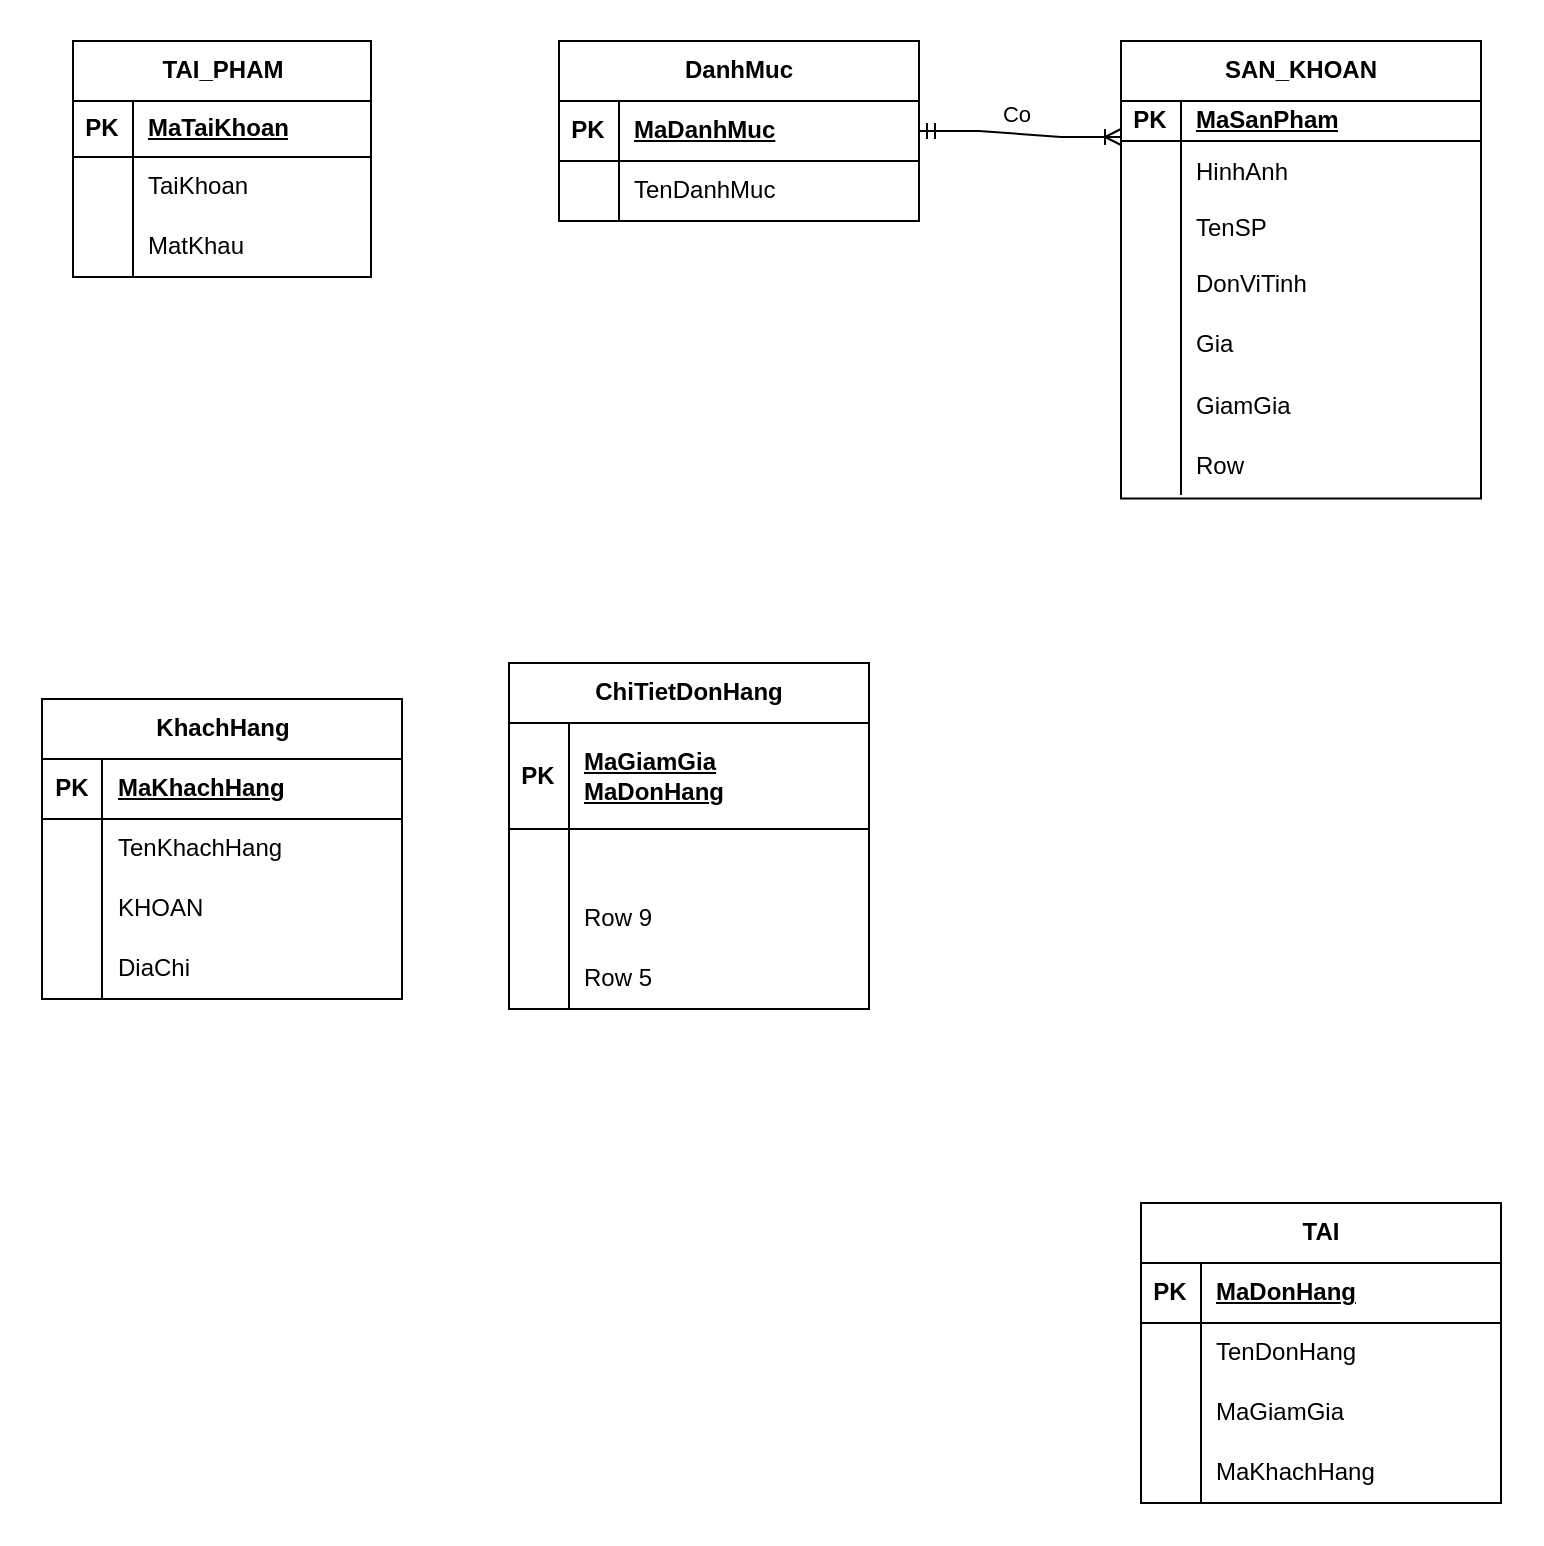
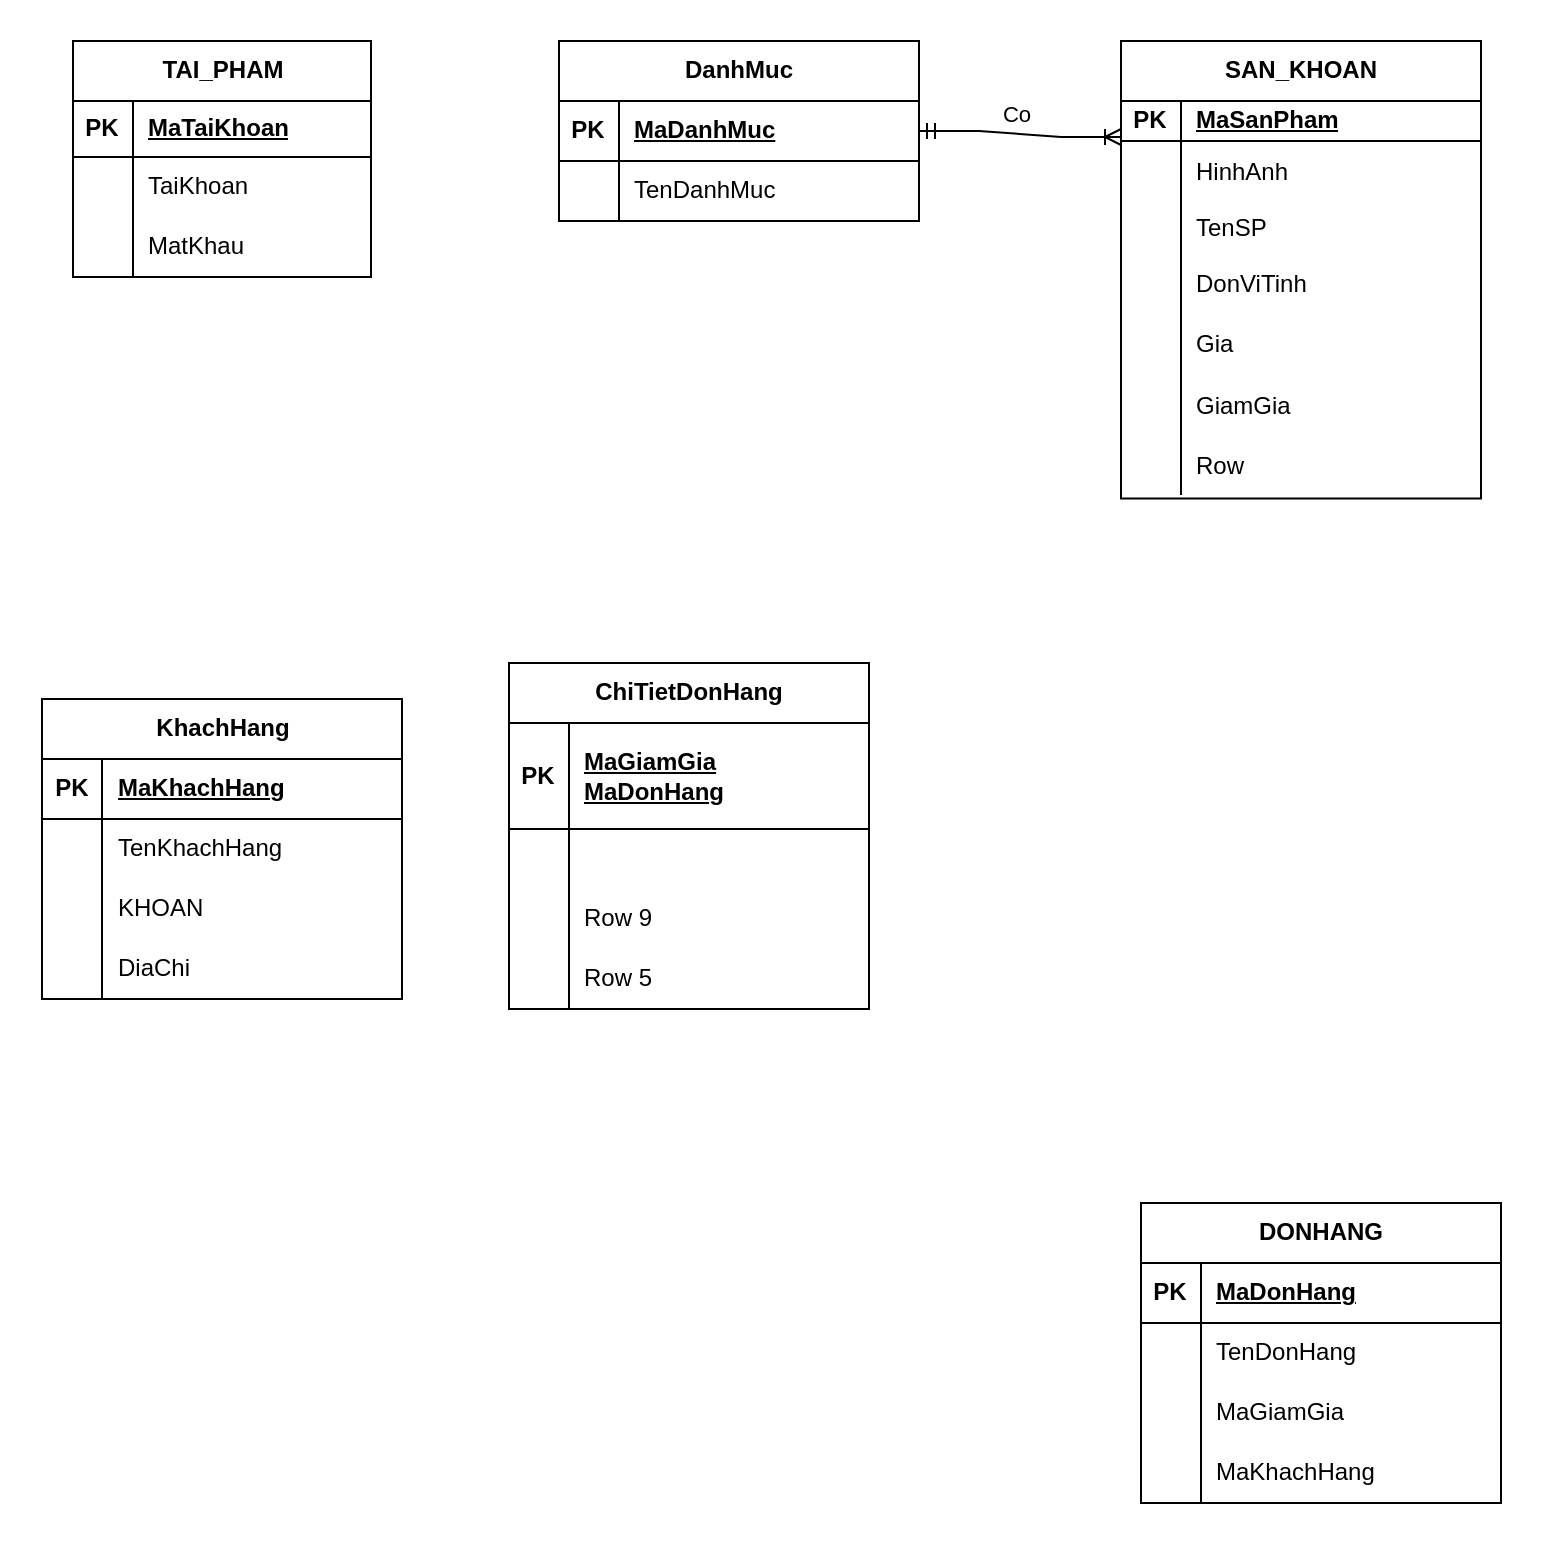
node "TAI": label "TAI" -> "DONHANG"
